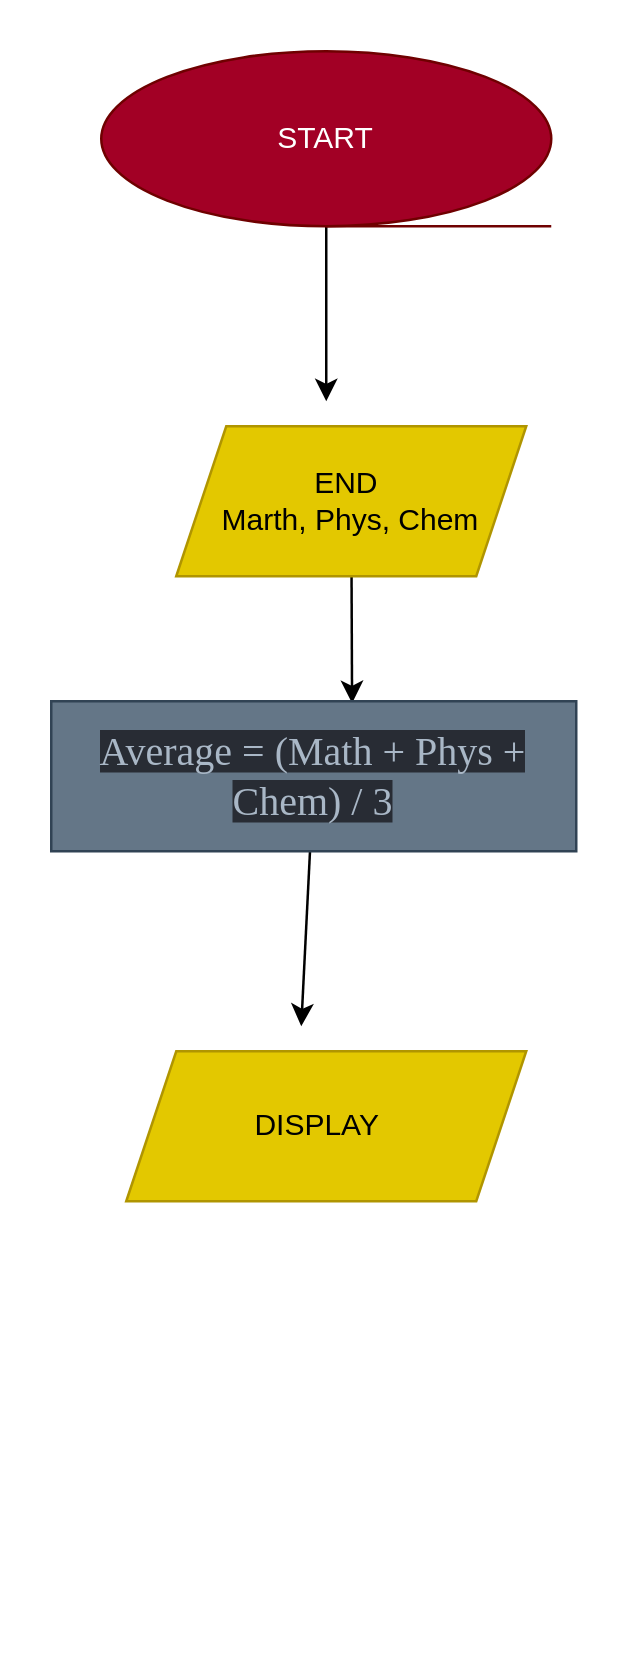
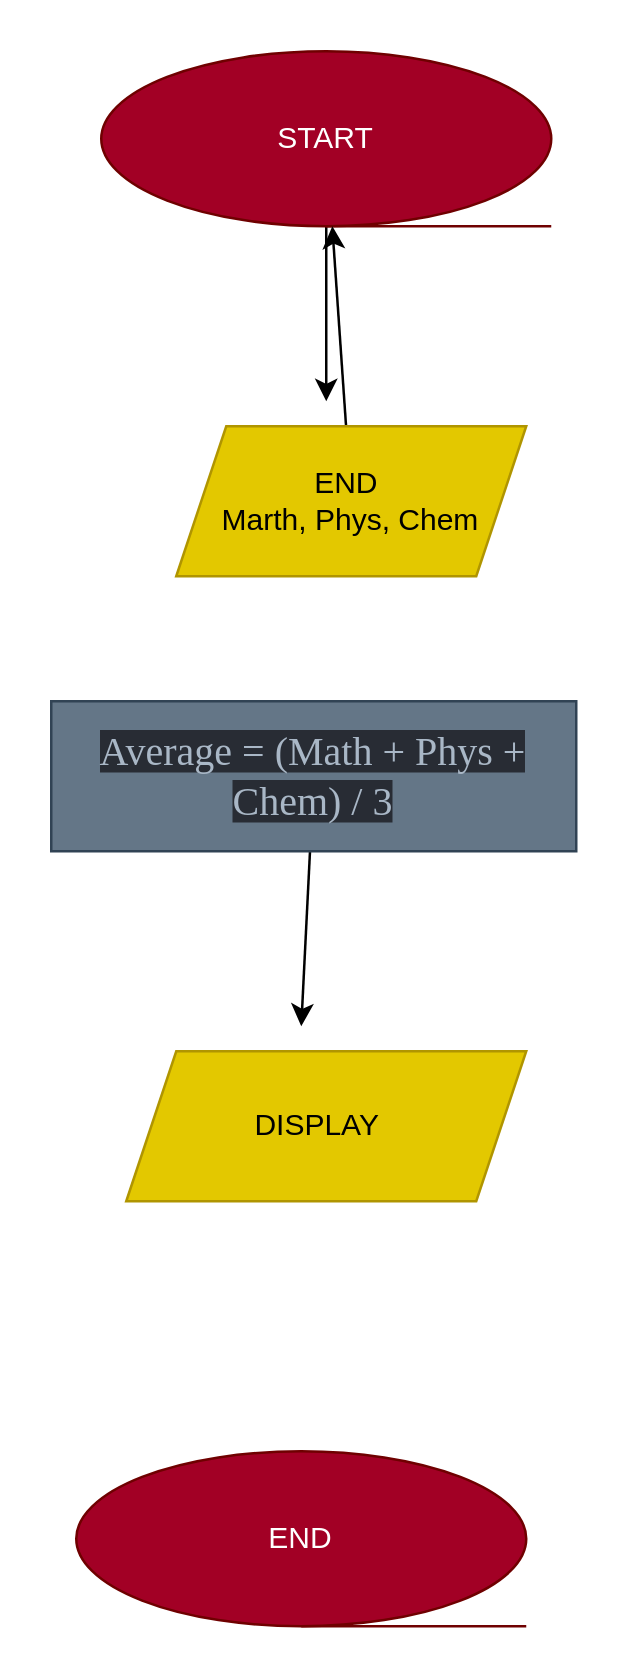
edge "END Marth, Phys, Chem" -> "Average = (Math + Phys + Chem) / 3": now "END Marth, Phys, Chem" -> "START"
node "END": added
